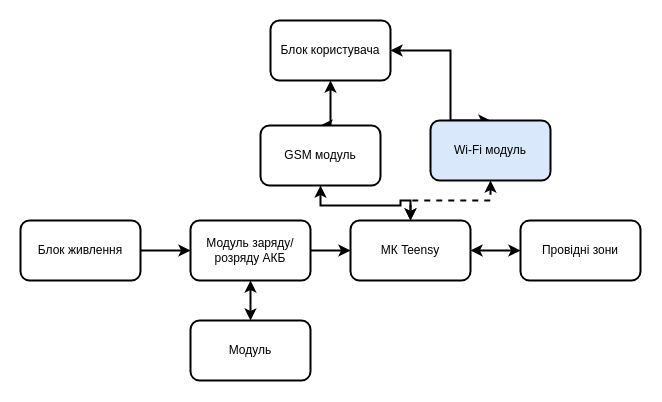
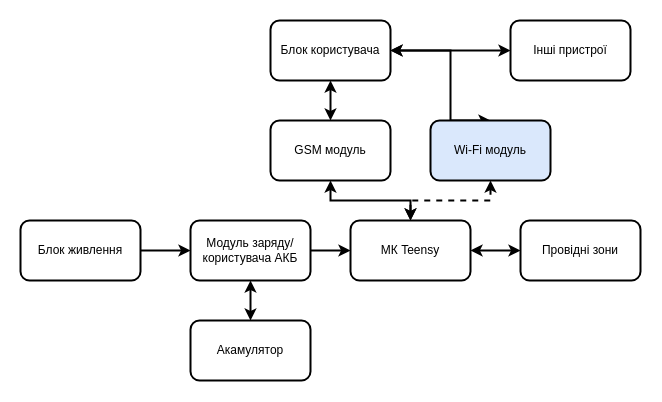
edge "Блок користувача" -- "Інші пристрої": added
node "Інші пристрої": added
node "GSM модуль": moved (321, 156) -> (331, 151)
node "Модуль заряду/розряду АКБ": label "Модуль заряду/розряду АКБ" -> "Модуль заряду/користувача АКБ"
node "Модуль": label "Модуль" -> "Акамулятор"
